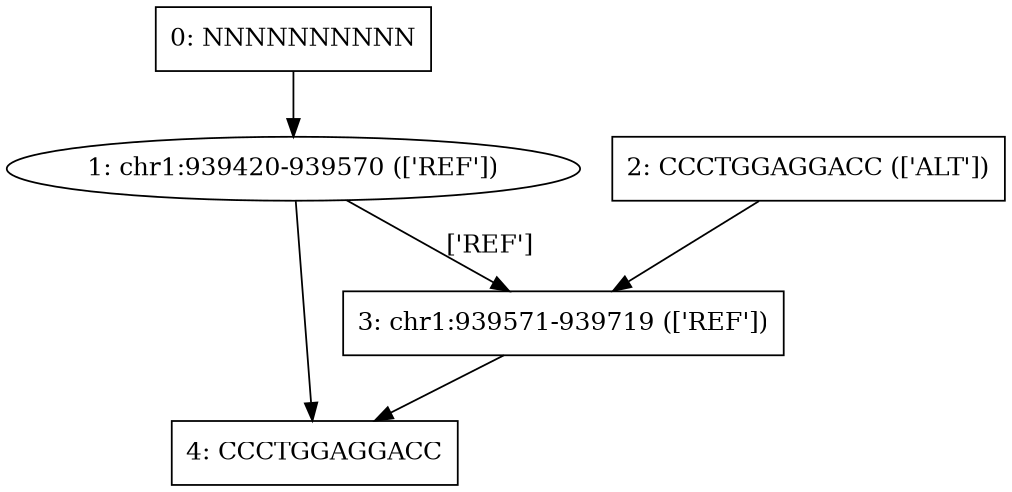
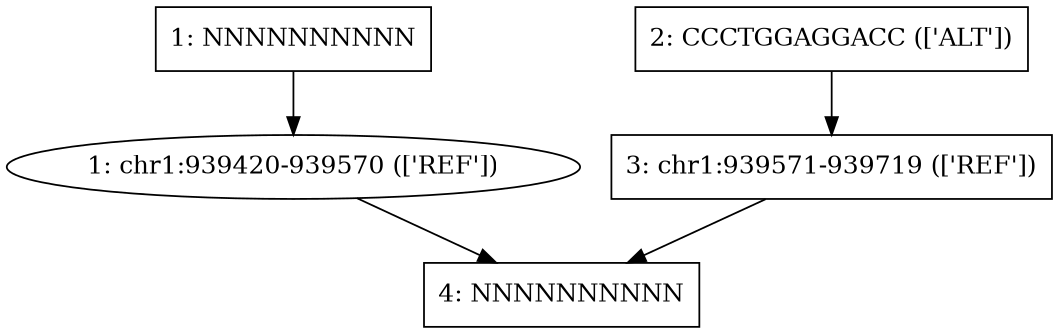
node "0: NNNNNNNNNN": label "0: NNNNNNNNNN" -> "1: NNNNNNNNNN"
edge "1: chr1:939420-939570 (['REF'])" -> "3: chr1:939571-939719 (['REF'])": removed, label "['REF']"
node "4: CCCTGGAGGACC": label "4: CCCTGGAGGACC" -> "4: NNNNNNNNNN"
